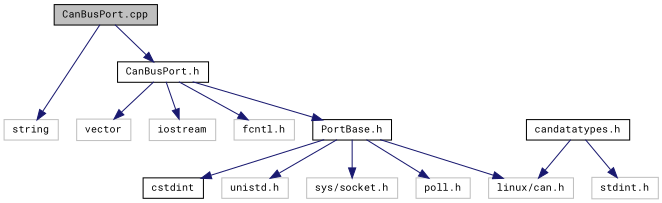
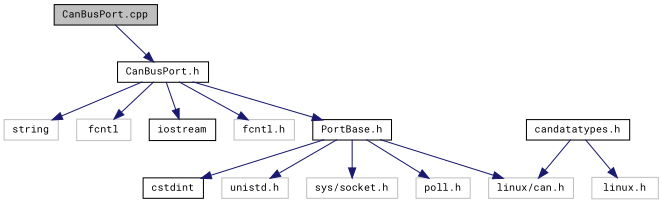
edge "CanBusPort.cpp" -> "string": now "CanBusPort.h" -> "string"
node "vector": label "vector" -> "fcntl"
node "iostream": color grey75 -> black
node "stdint.h": label "stdint.h" -> "linux.h"
